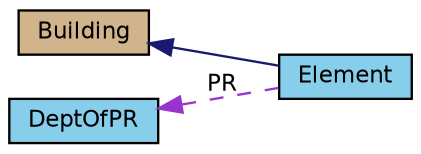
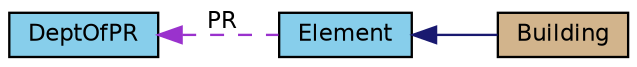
edge "Element" -> "Building": reversed
